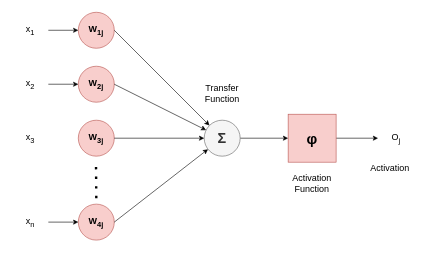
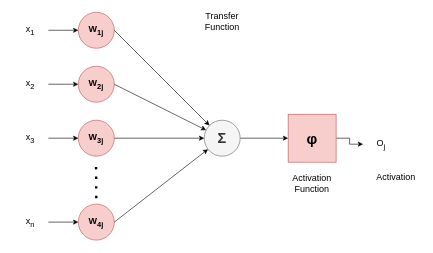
node "Transfer Function": moved (222, 93) -> (222, 21)
edge "x3" -> "W3j": added
node "Oj": moved (396, 138) -> (381, 144)
node "Activation": moved (390, 168) -> (396, 177)
